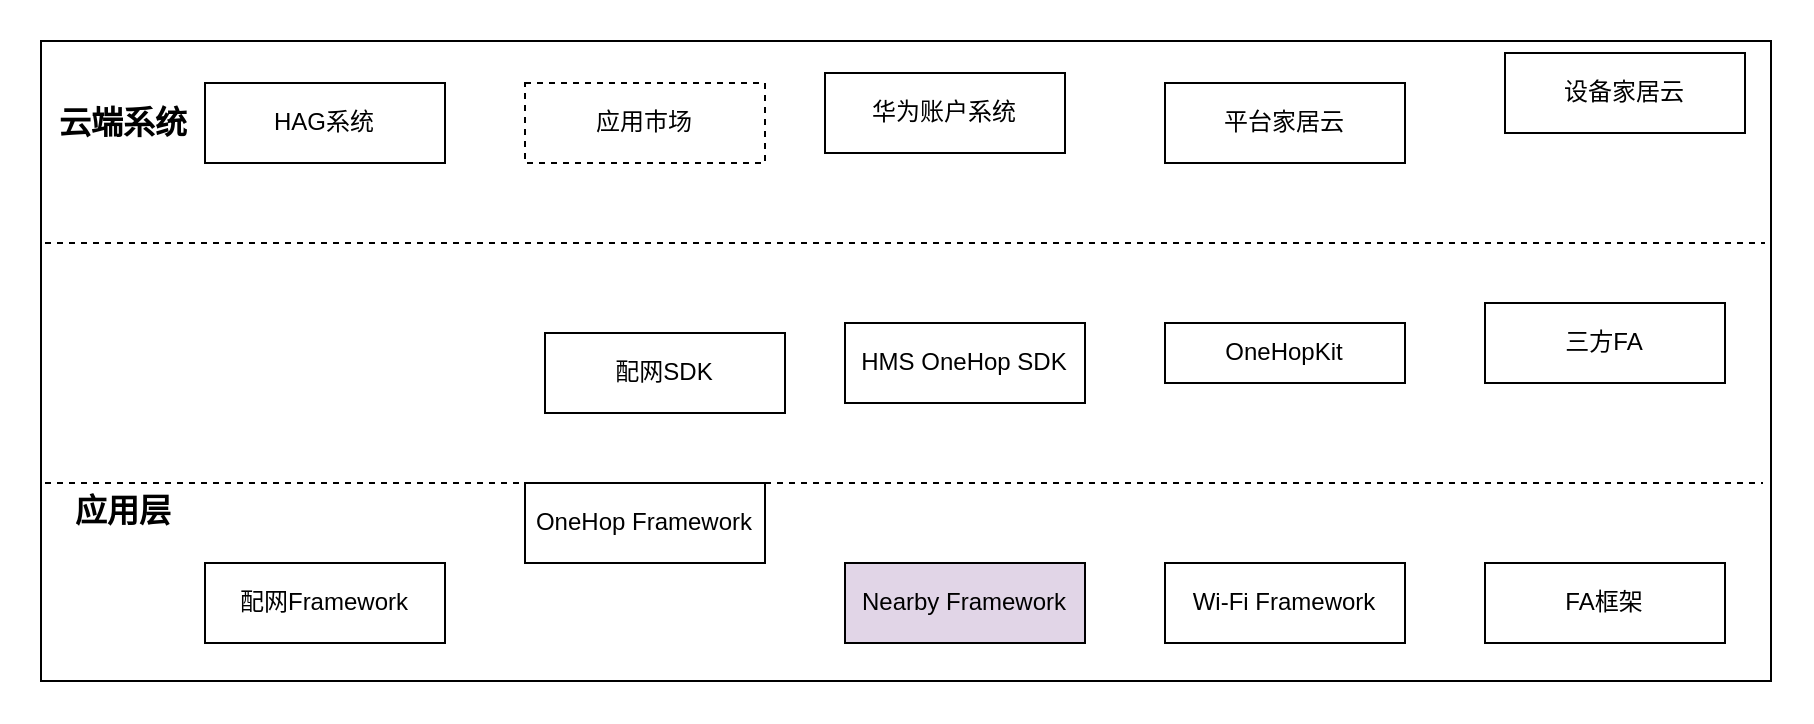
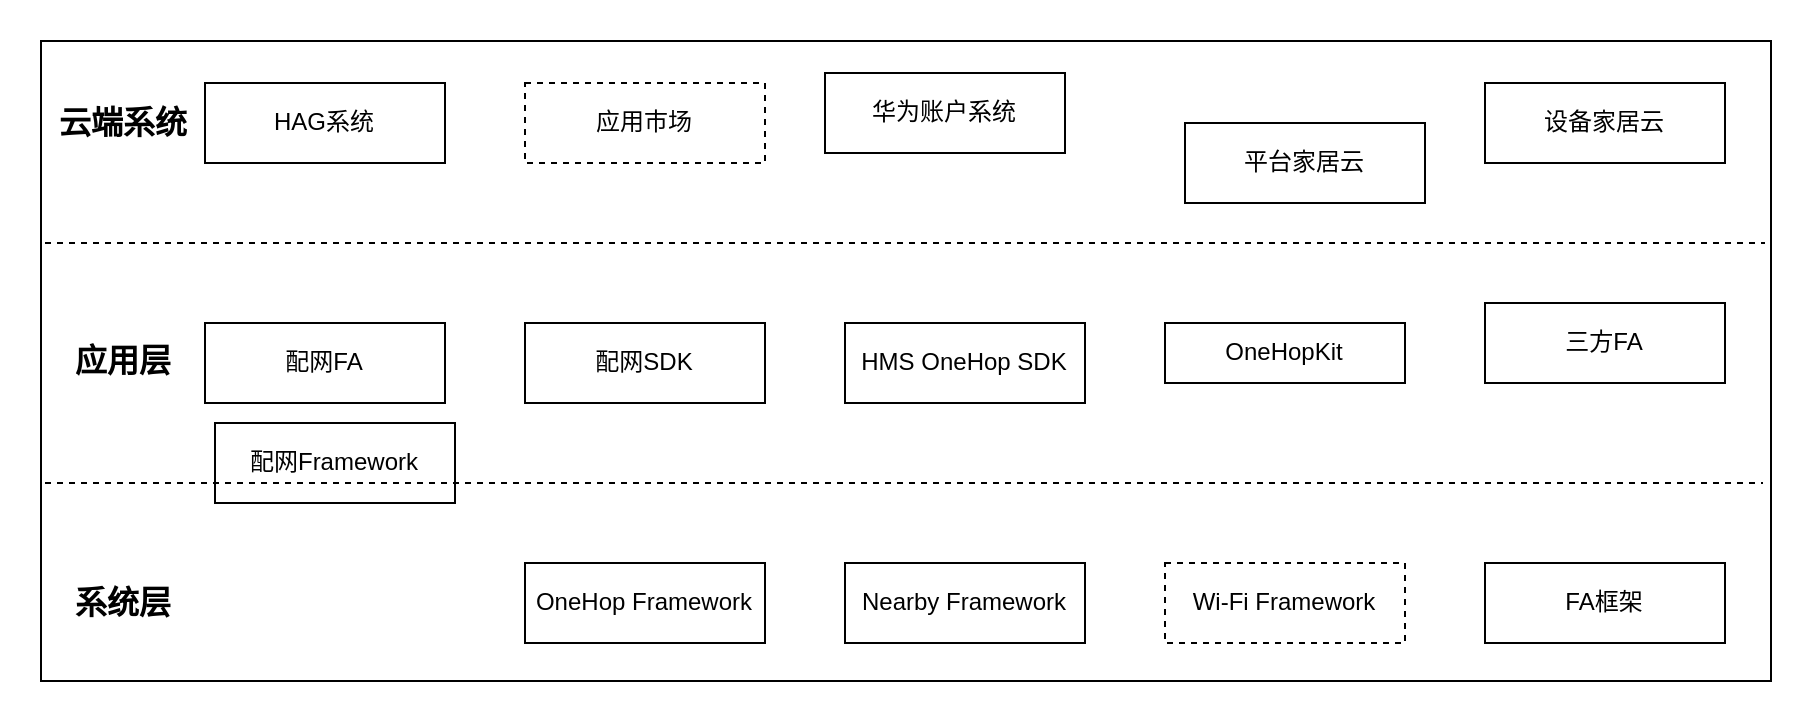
node "设备家居云": moved (1625, 93) -> (1605, 123)
node "平台家居云": moved (1285, 123) -> (1305, 163)
node "配网FA": added
node "配网SDK": moved (665, 373) -> (645, 363)
node "应用层": moved (124, 511) -> (124, 361)
node "OneHop Framework": moved (645, 523) -> (645, 603)
node "系统层": added
node "配网Framework": moved (325, 603) -> (335, 463)
node "Nearby Framework": fillcolor #e1d5e7 -> #ffffff
node "Wi-Fi Framework": style solid -> dashed
